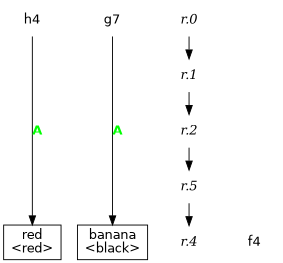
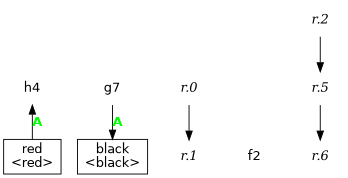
edge "r.1" -> "r.2": removed
edge "h4" -> "red <red>": reversed
node "banana <black>": label "banana <black>" -> "black <black>"
node "r.4": label "r.4" -> "r.6"
node "f4": label "f4" -> "f2"
